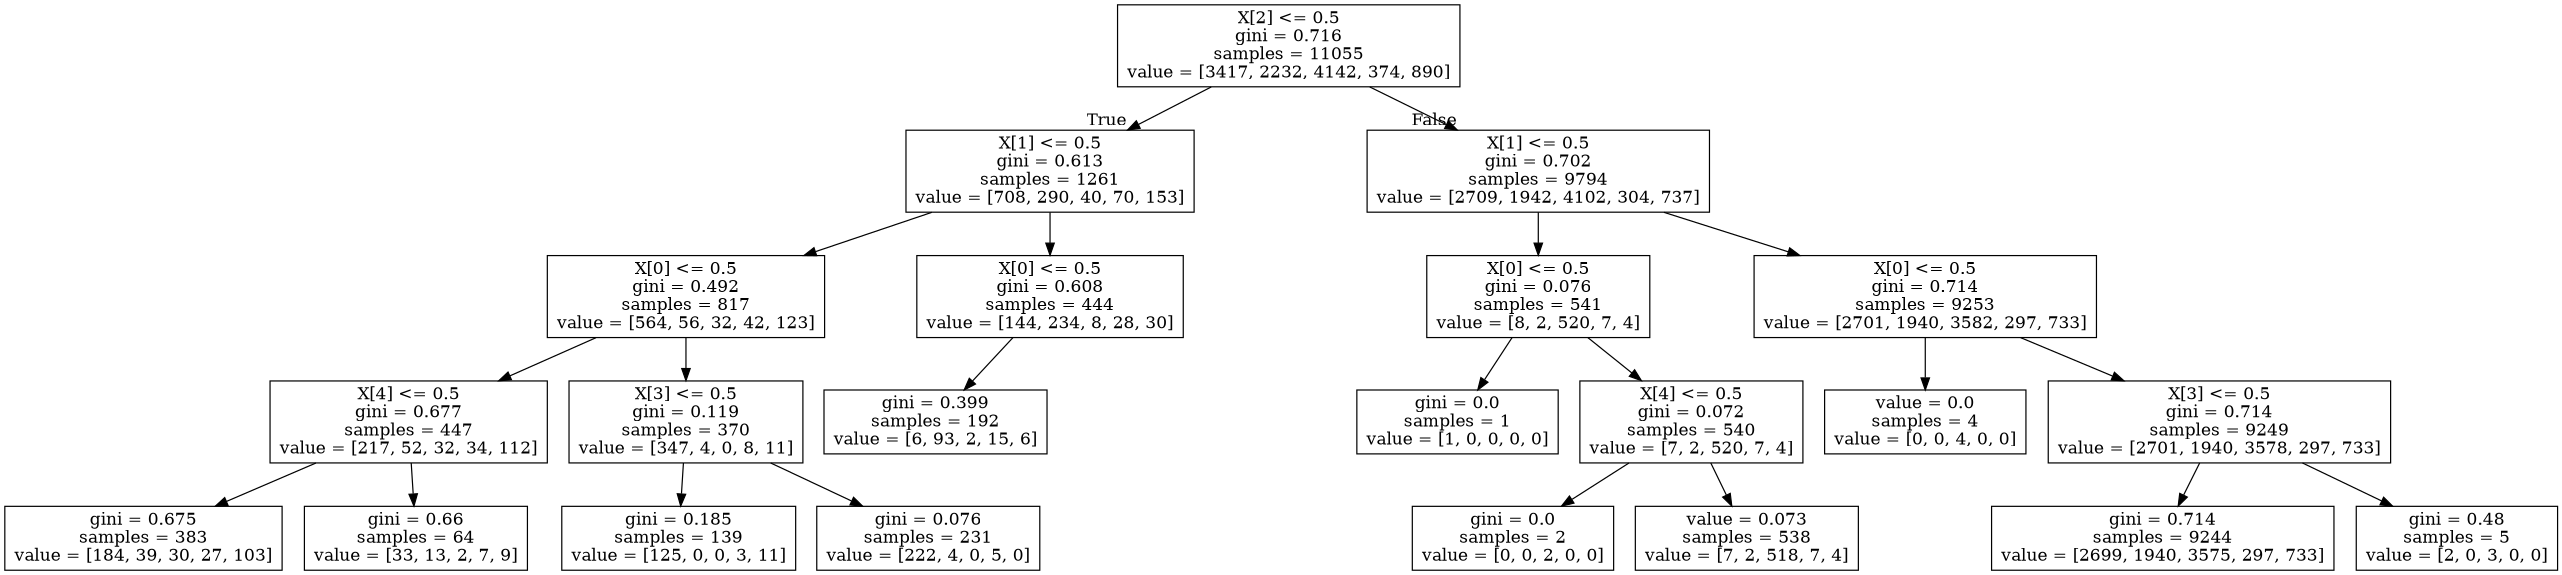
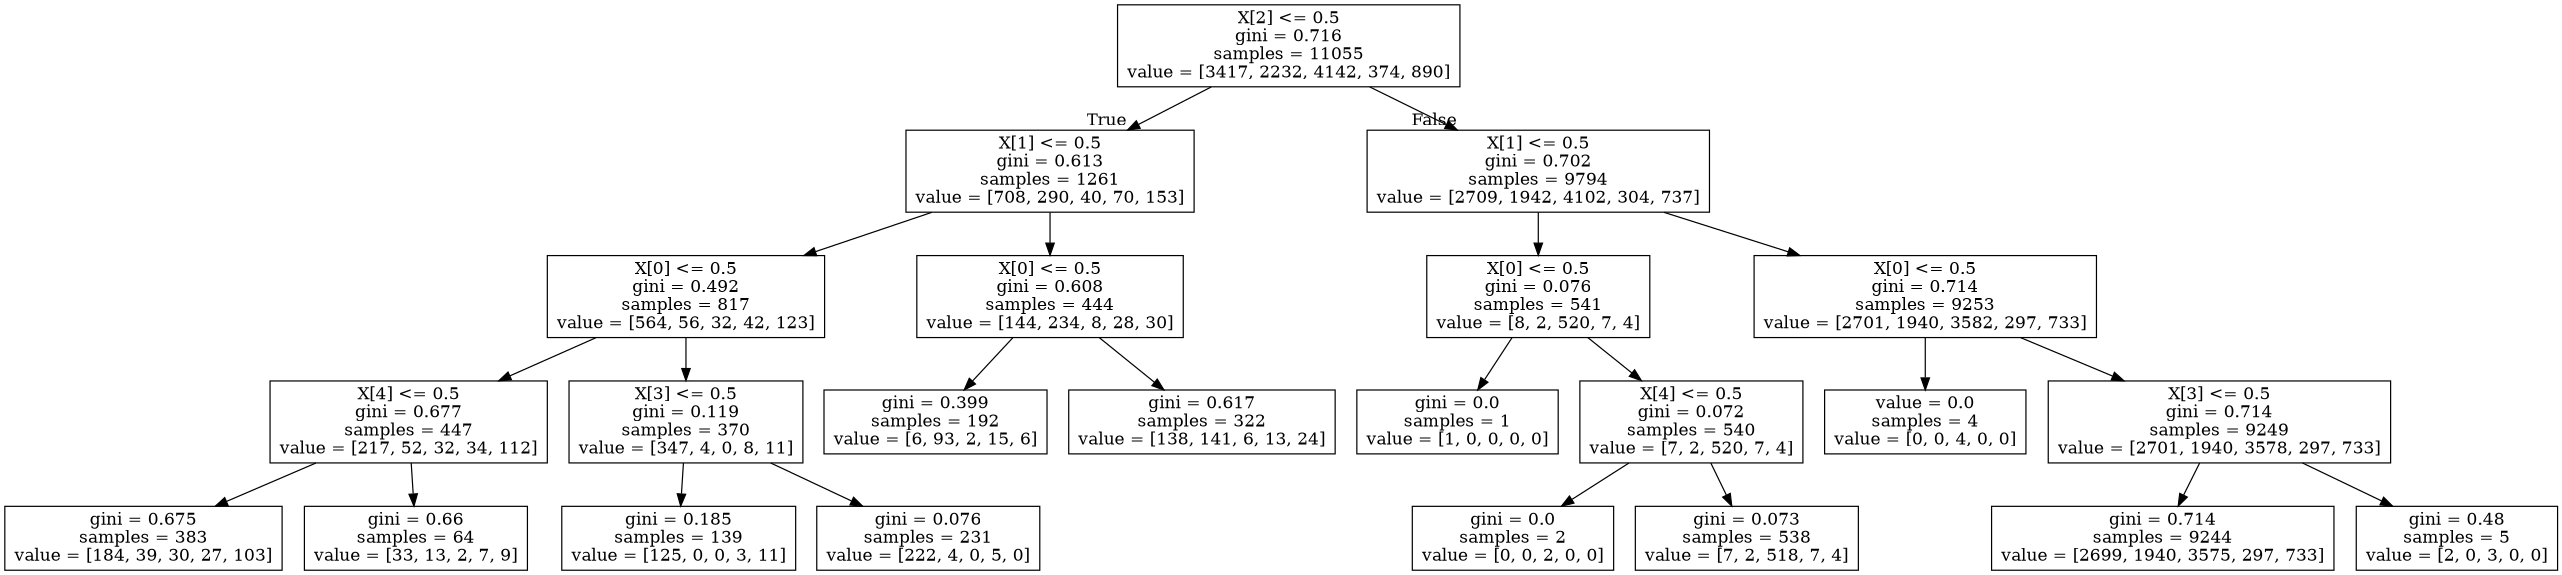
node "gini = 0.617 samples = 322 value = [138, 141, 6, 13, 24]": added
node "value = 0.073 samples = 538 value = [7, 2, 518, 7, 4]": label "value = 0.073 samples = 538 value = [7, 2, 518, 7, 4]" -> "gini = 0.073 samples = 538 value = [7, 2, 518, 7, 4]"
